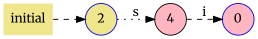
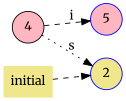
edge "2" -> "4": reversed
node "0": label "0" -> "5"
